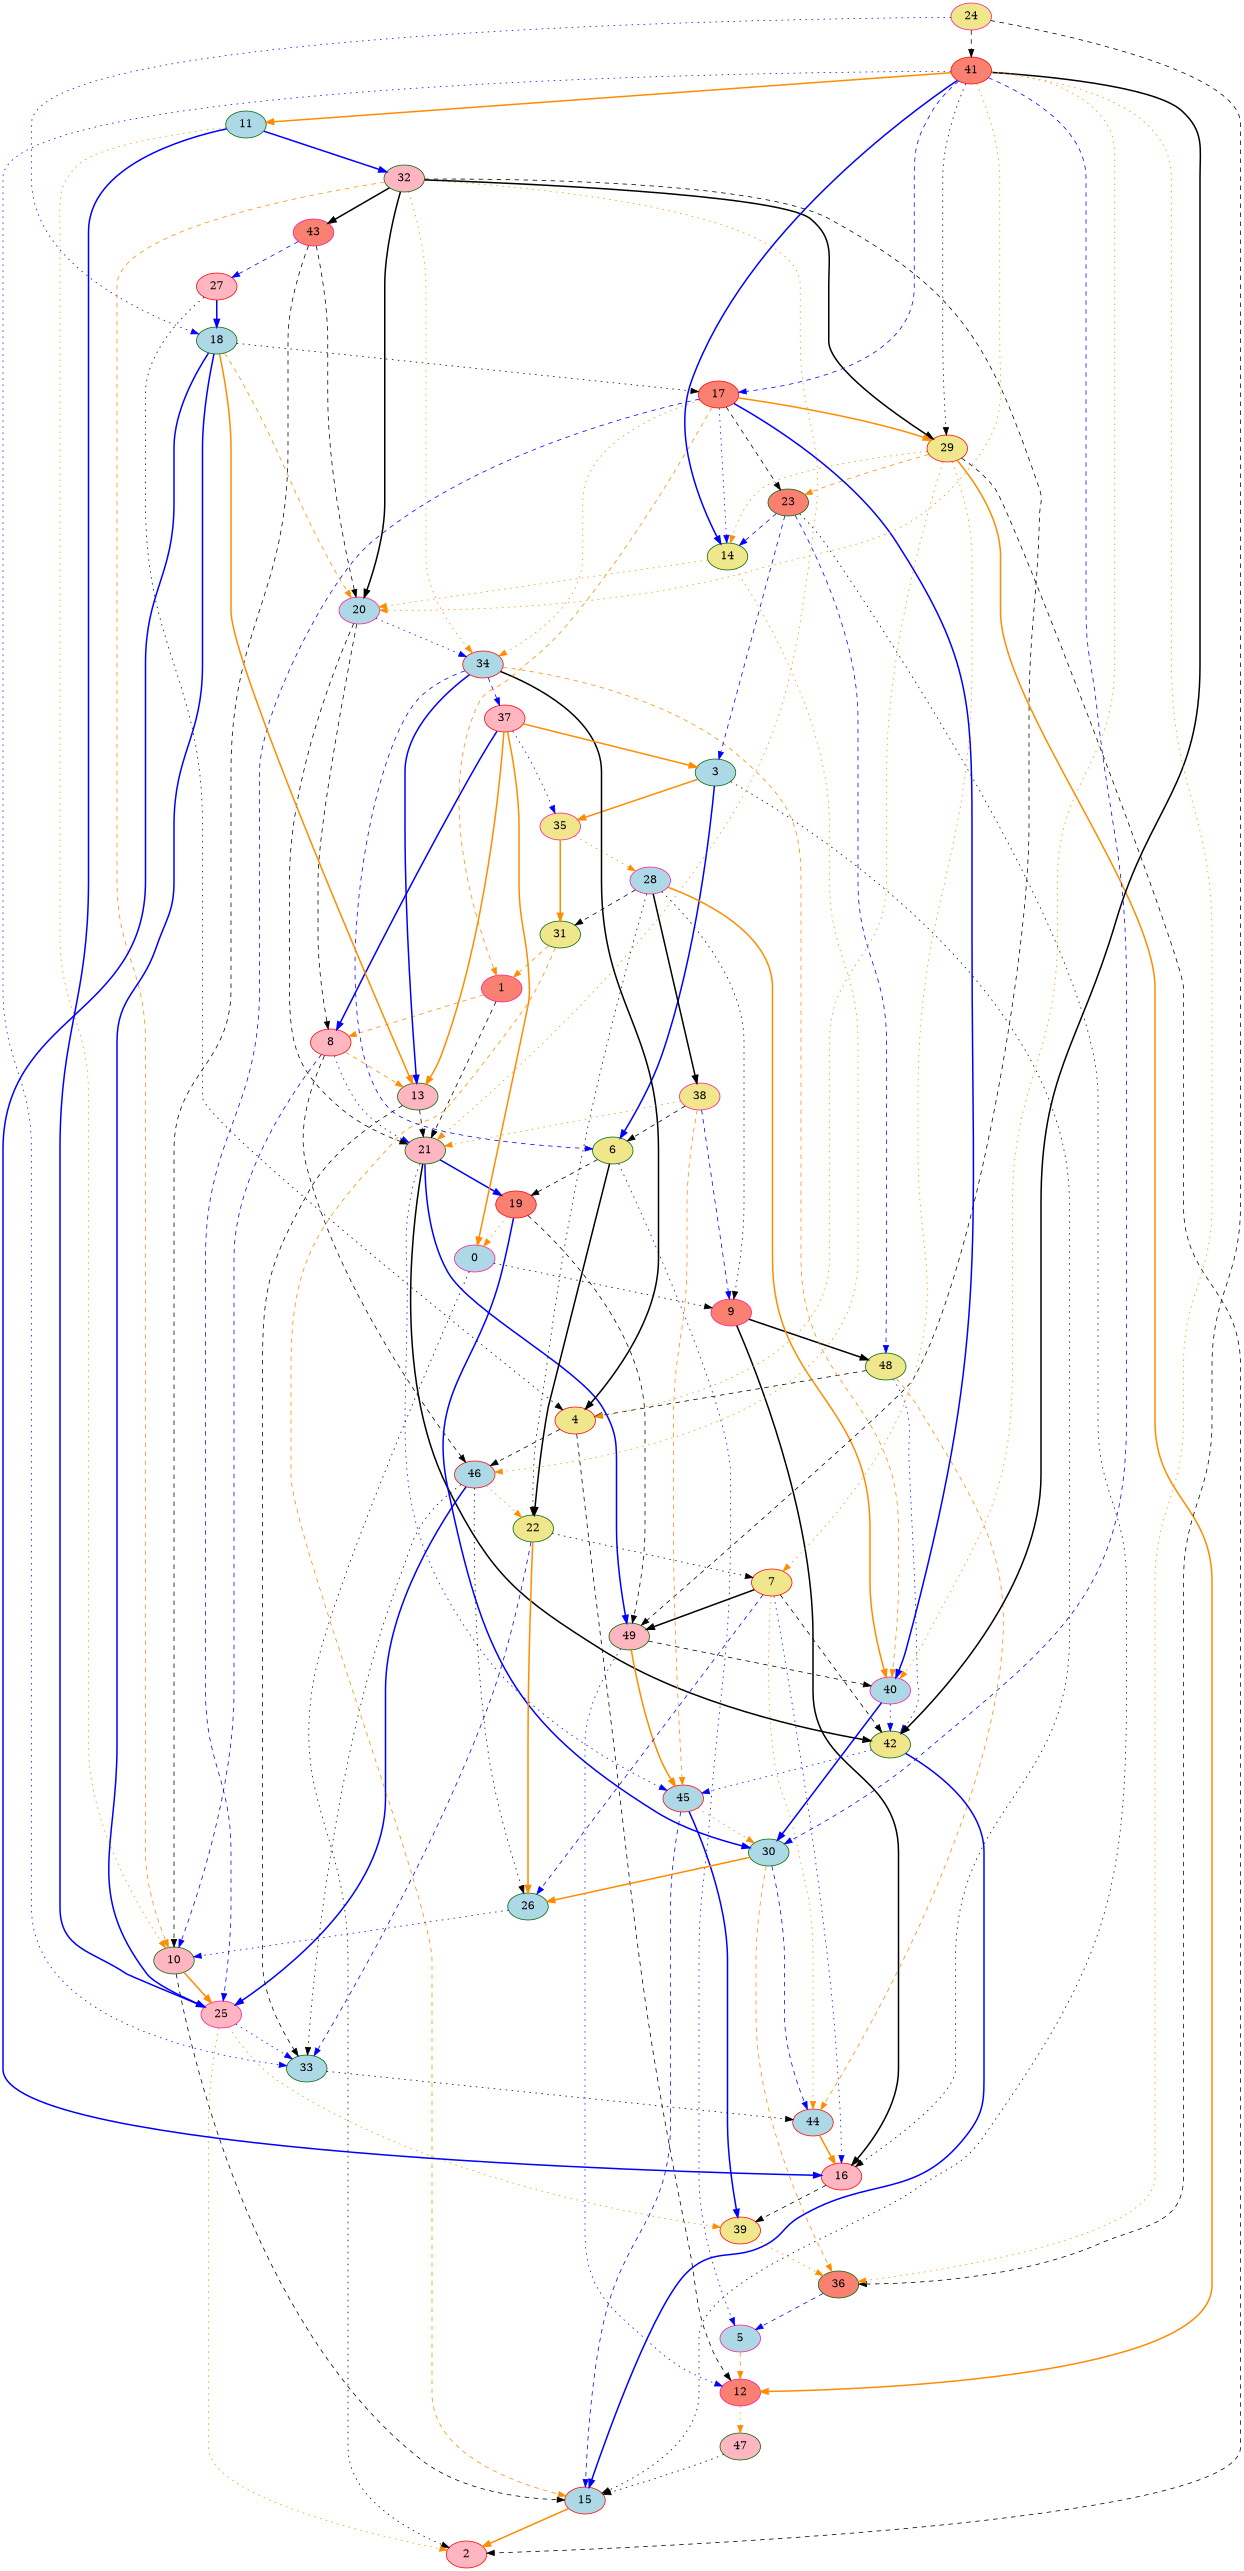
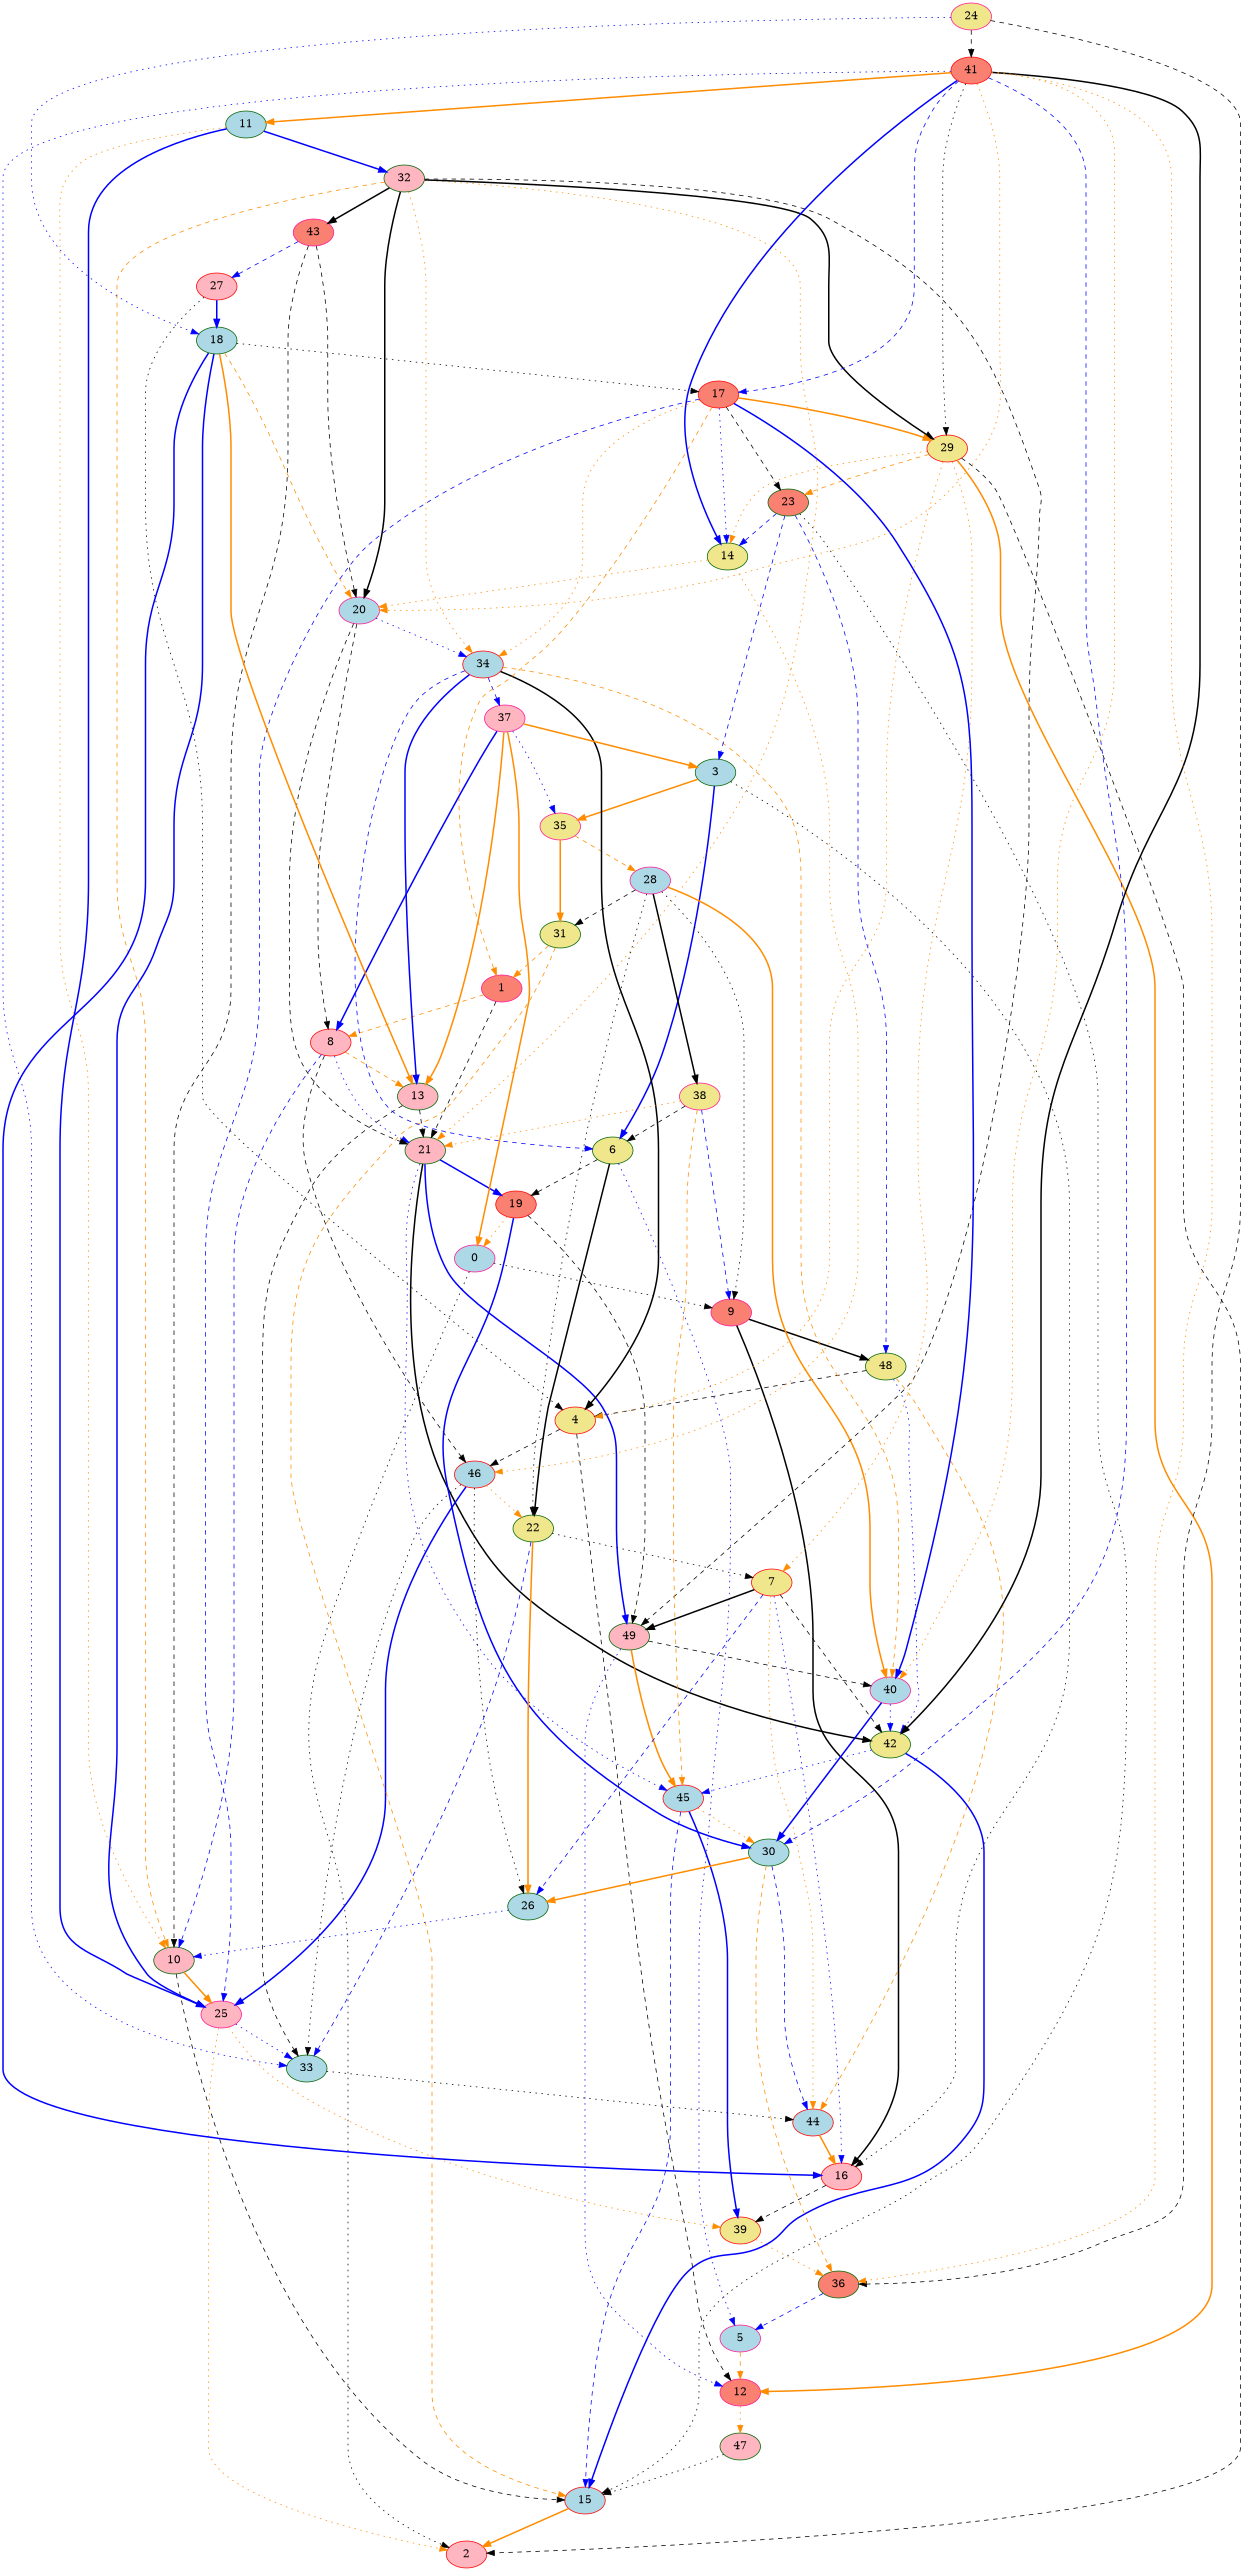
node "37": color red -> deeppink
edge "35" -> "28": style dotted -> dashed
